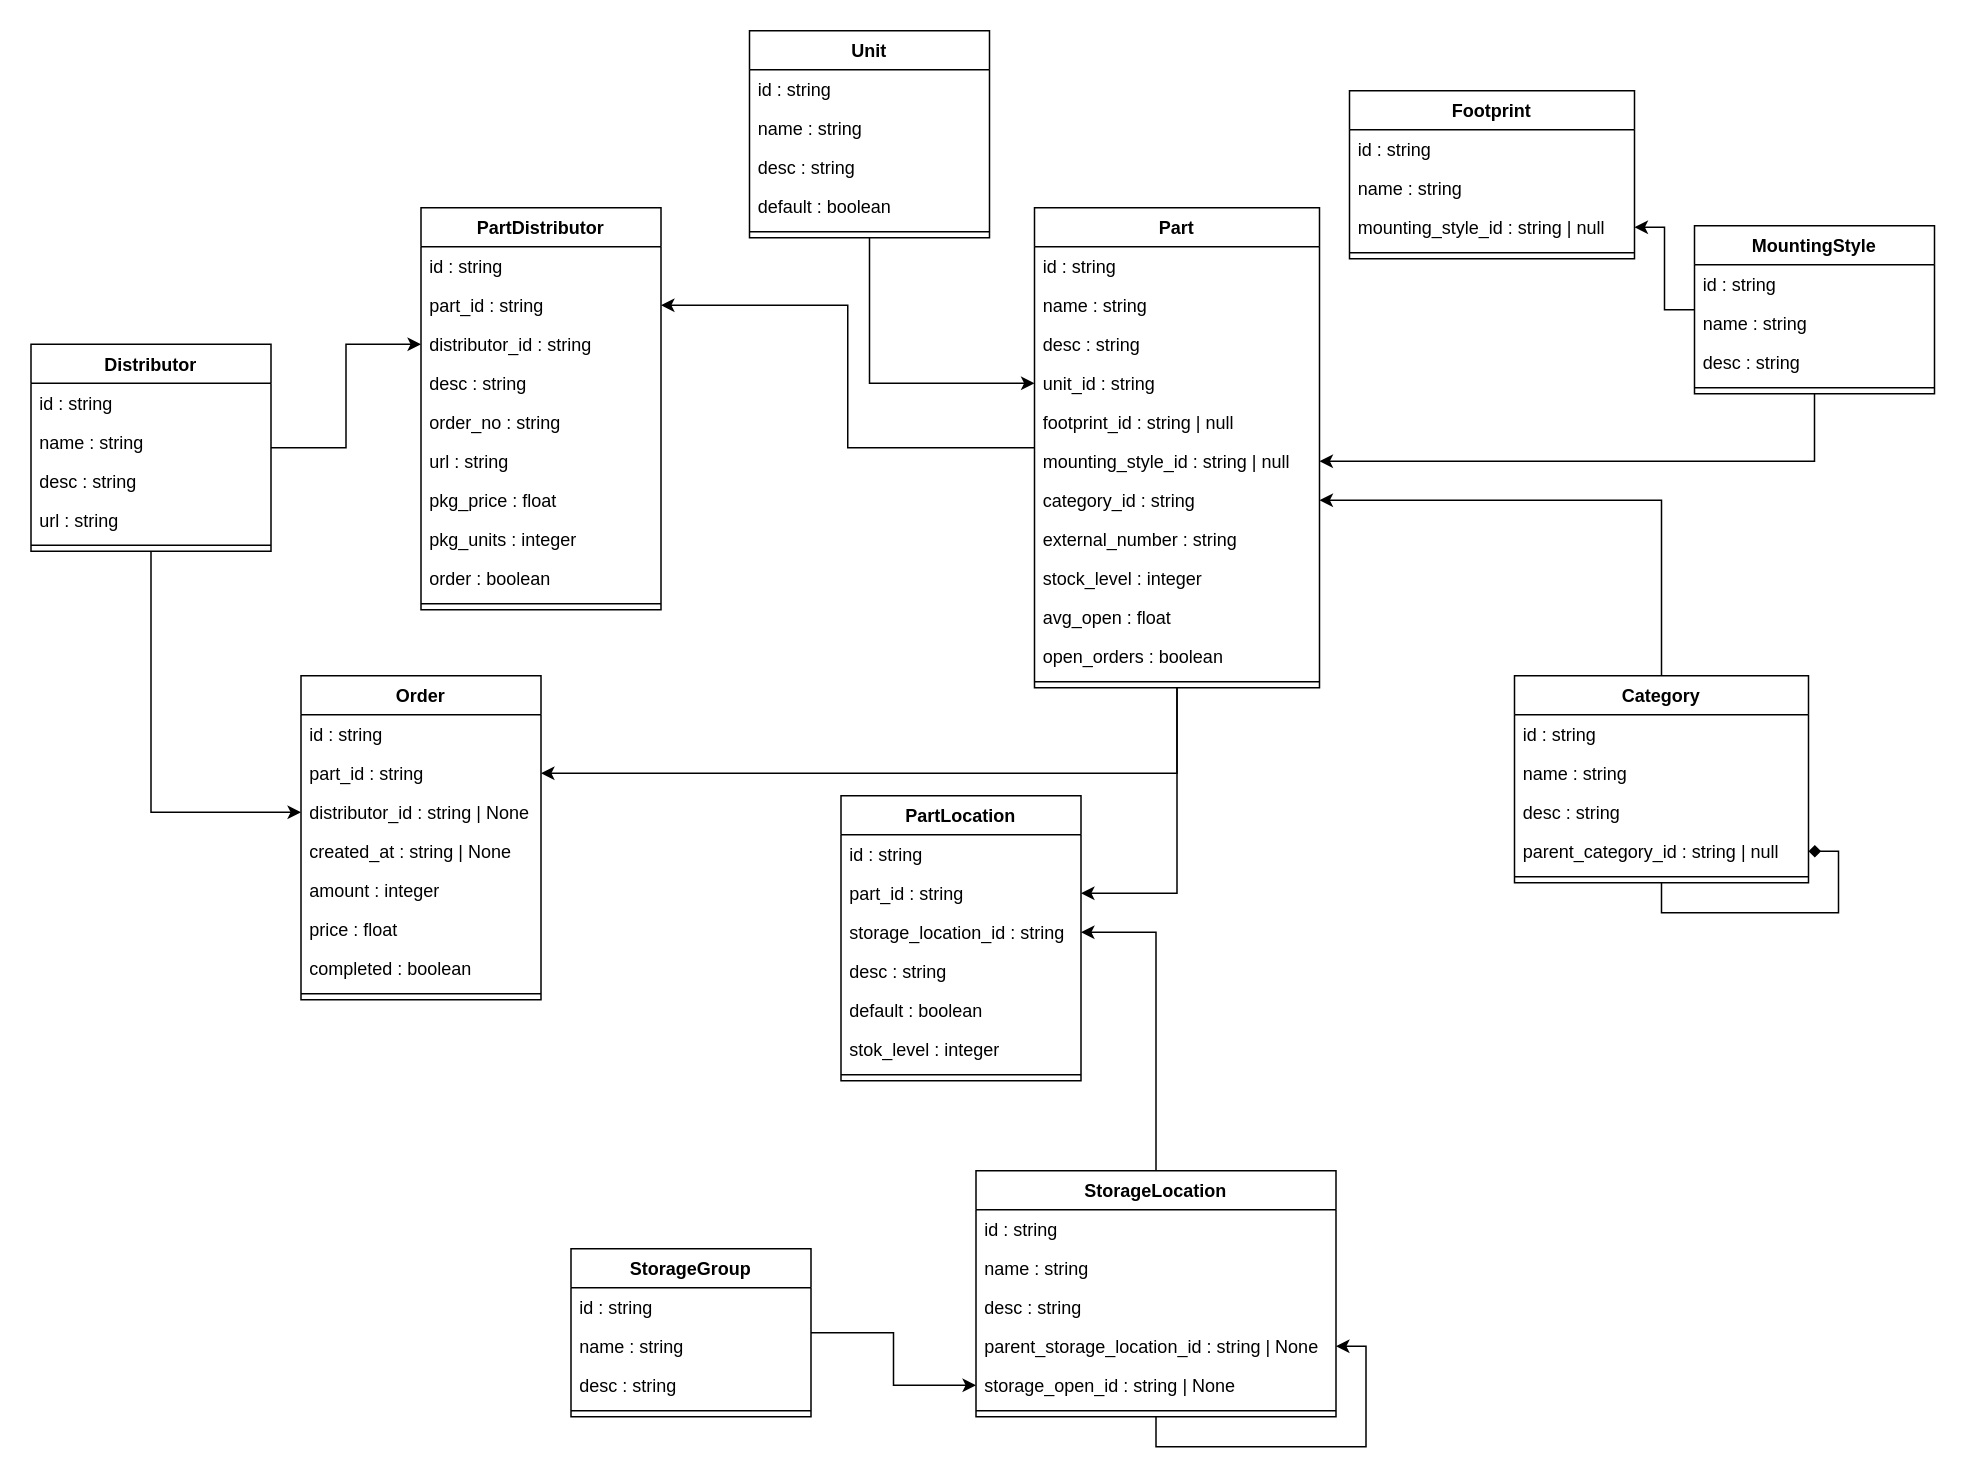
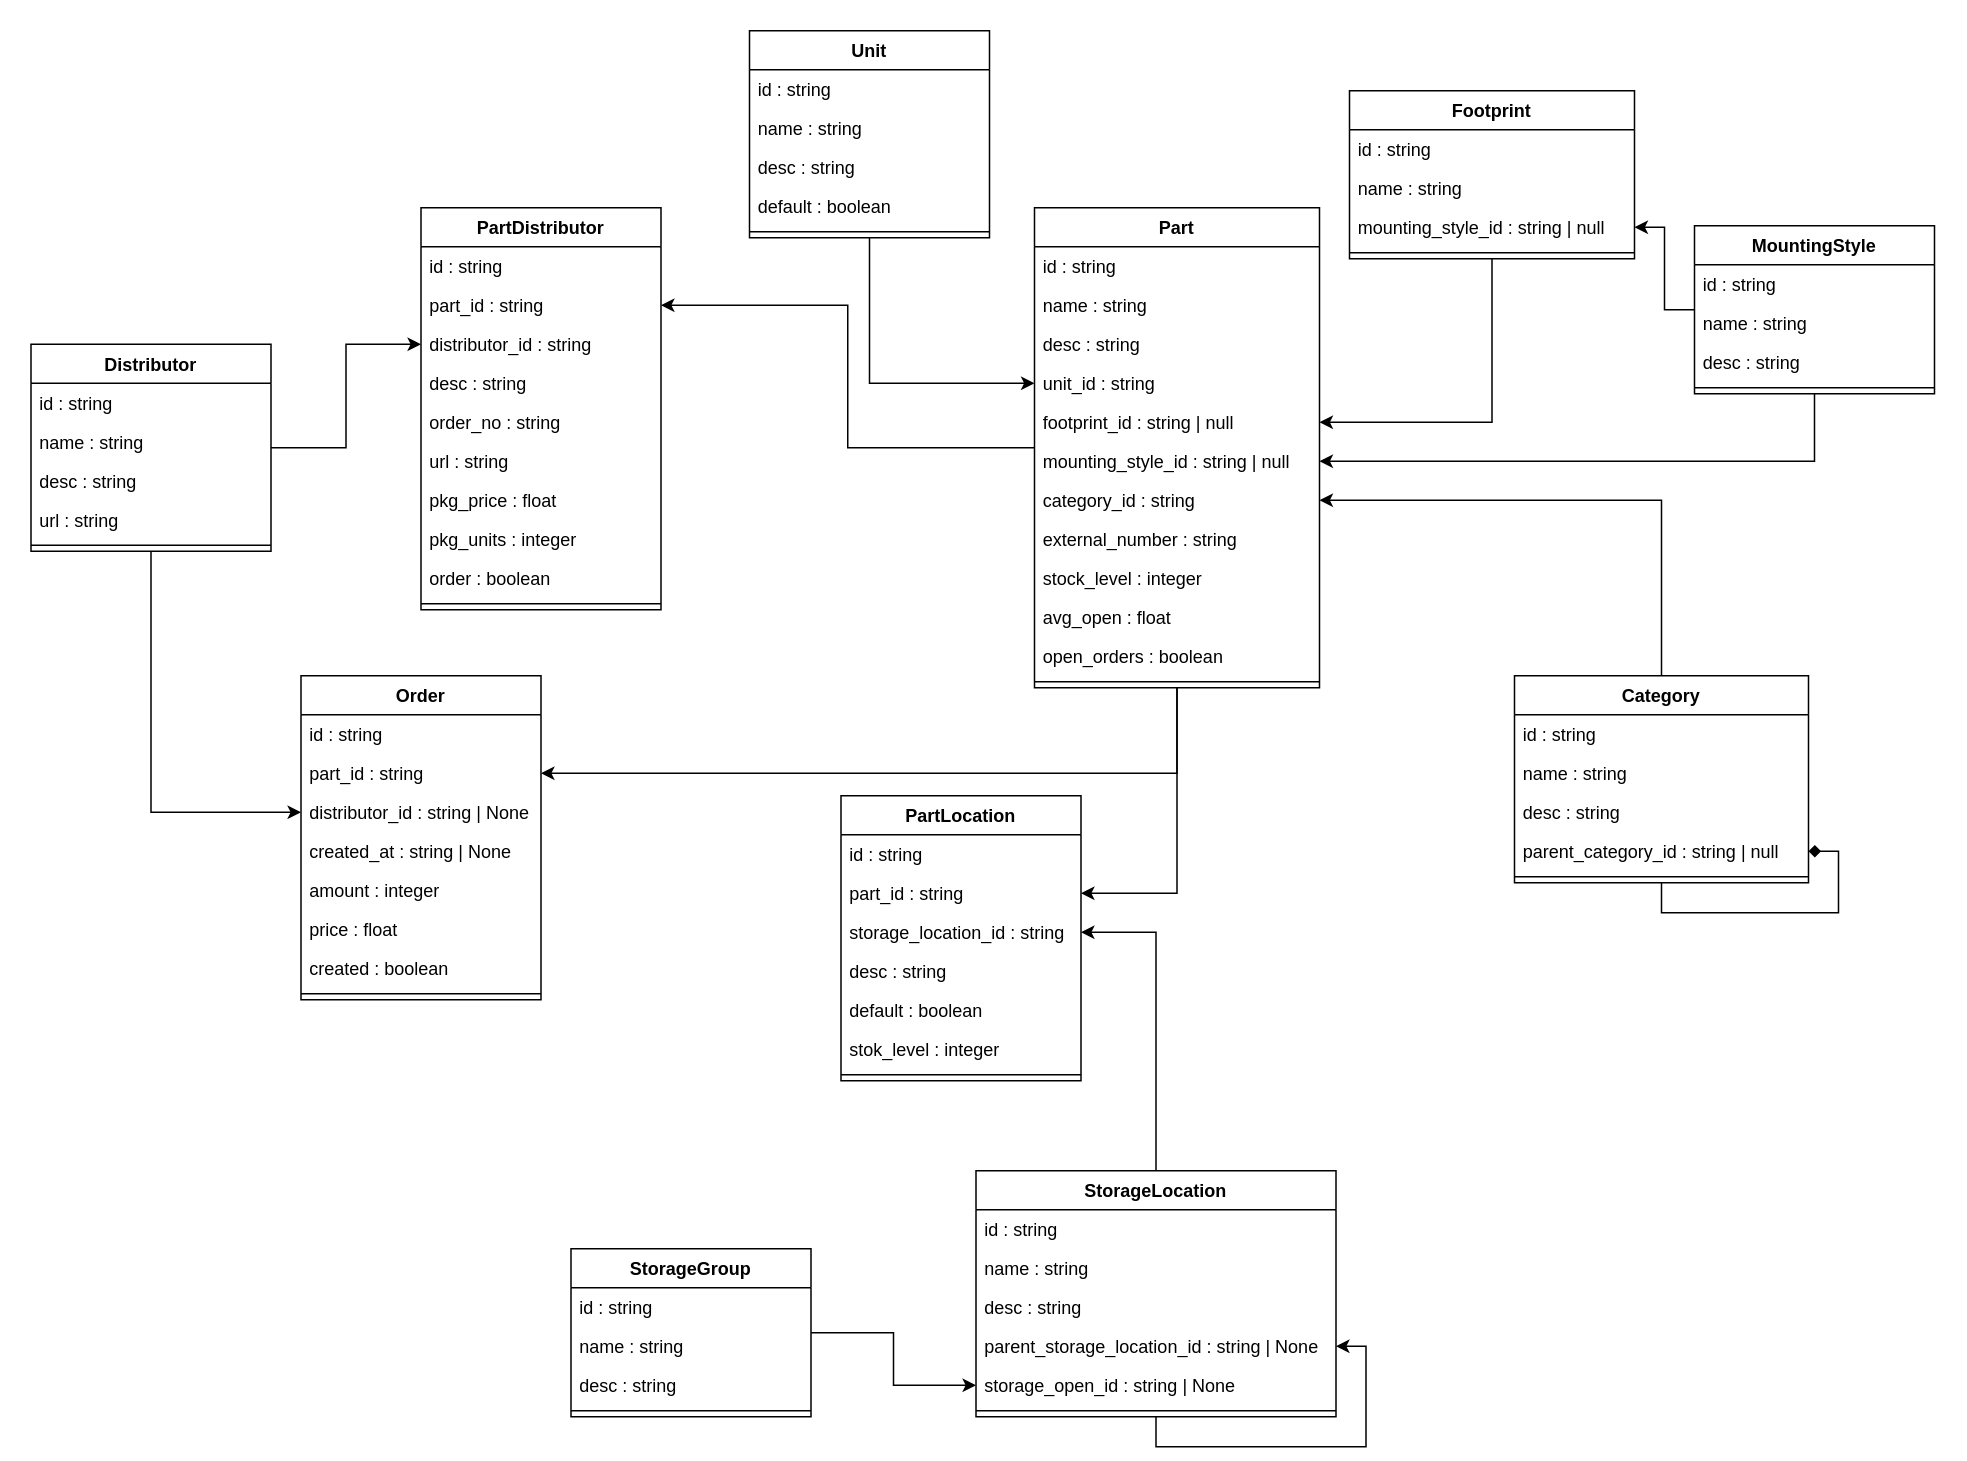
edge "Footprint" -> "footprint_id : string | null": added
node "completed : boolean": label "completed : boolean" -> "created : boolean"
